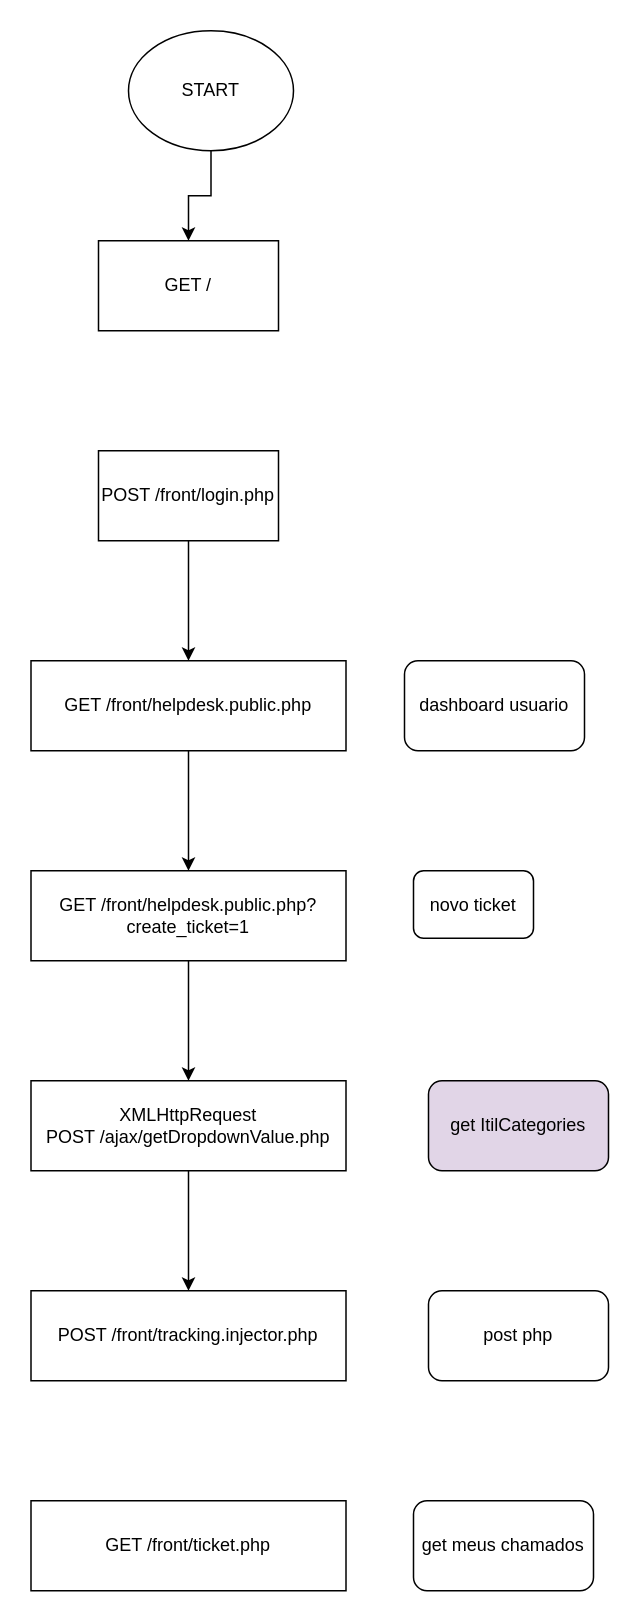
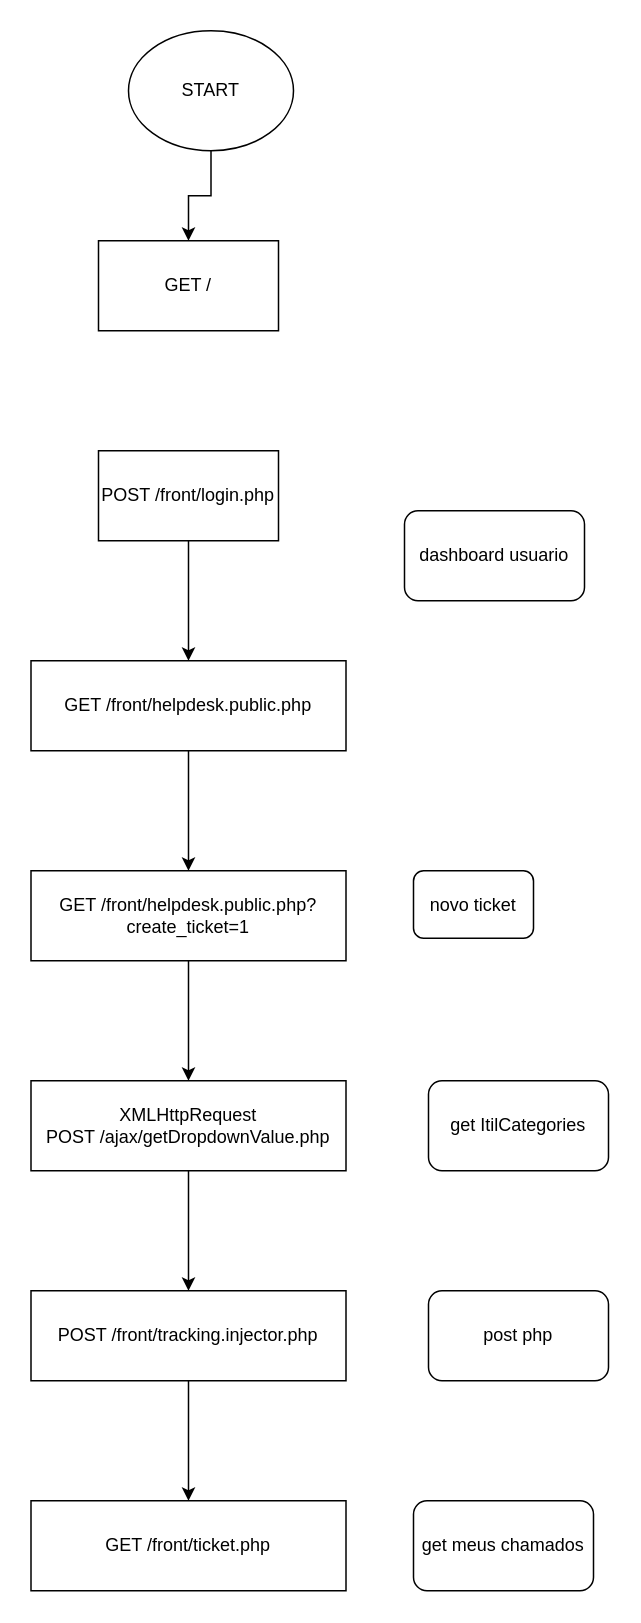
node "dashboard usuario": moved (494, 706) -> (494, 556)
node "get ItilCategories": fillcolor #e1d5e7 -> #ffffff
edge "POST /front/tracking.injector.php" -> "GET /front/ticket.php": added
